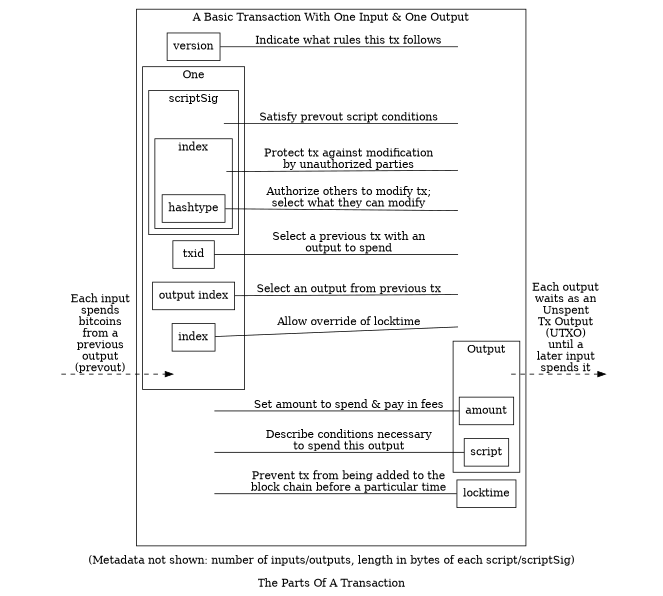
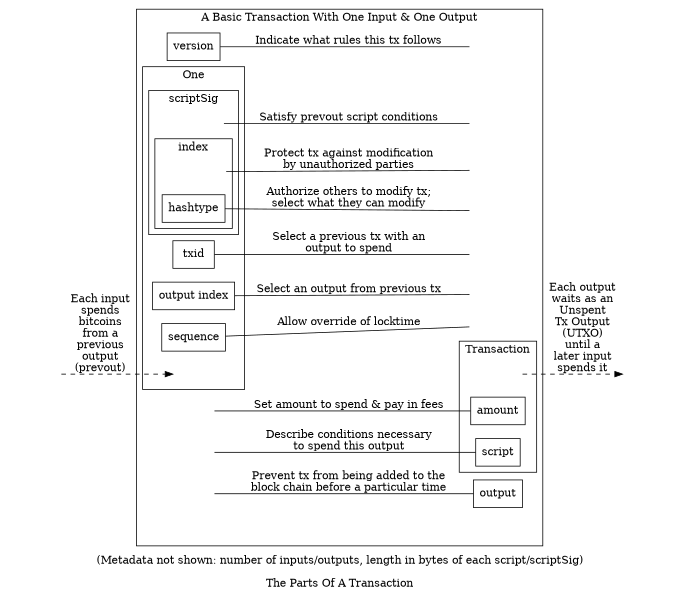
node "index": label "index" -> "sequence"
cluster "Output": label "Output" -> "Transaction"
node "locktime": label "locktime" -> "output"
